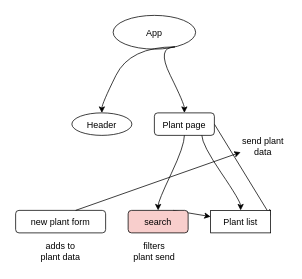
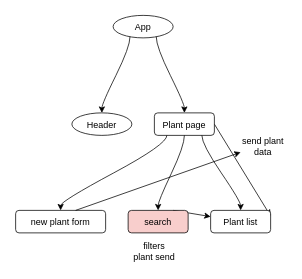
node "App": size 83x34 -> 60x23
edge "Plant page" -> "new plant form": added
node "Plant list": shape rectangle -> rounded rectangle
node "adds to plant data": removed
